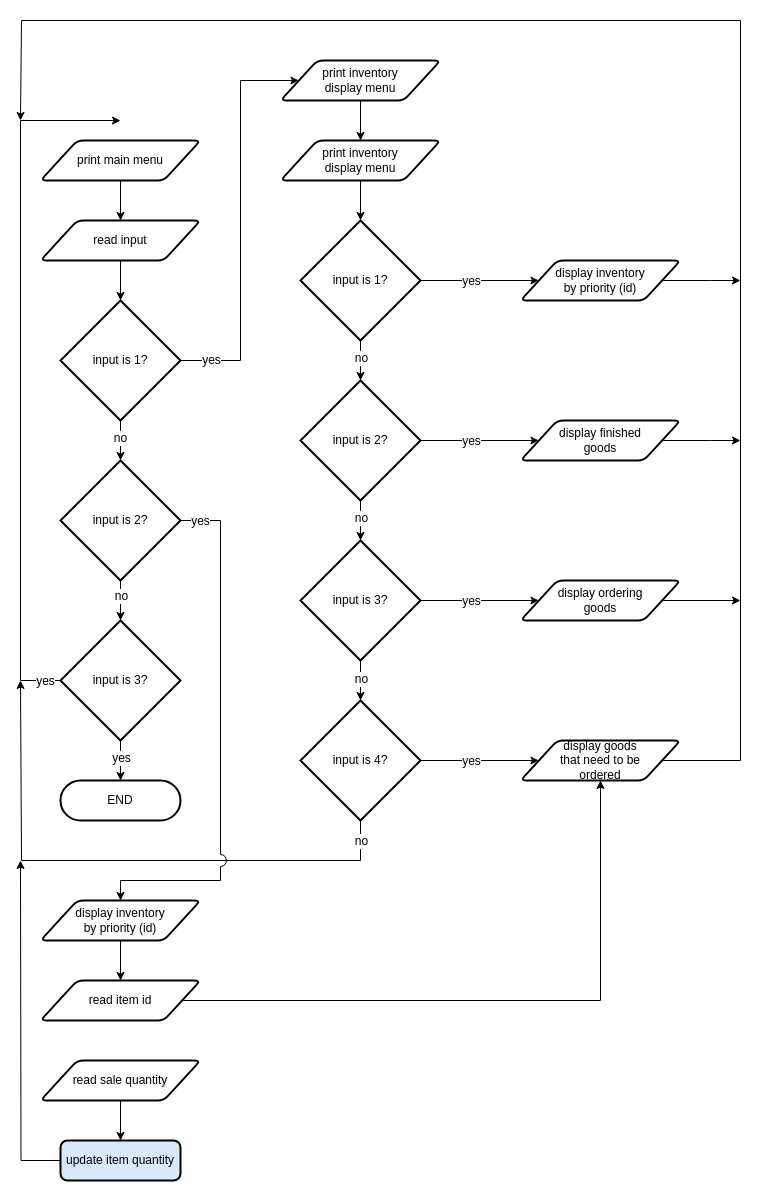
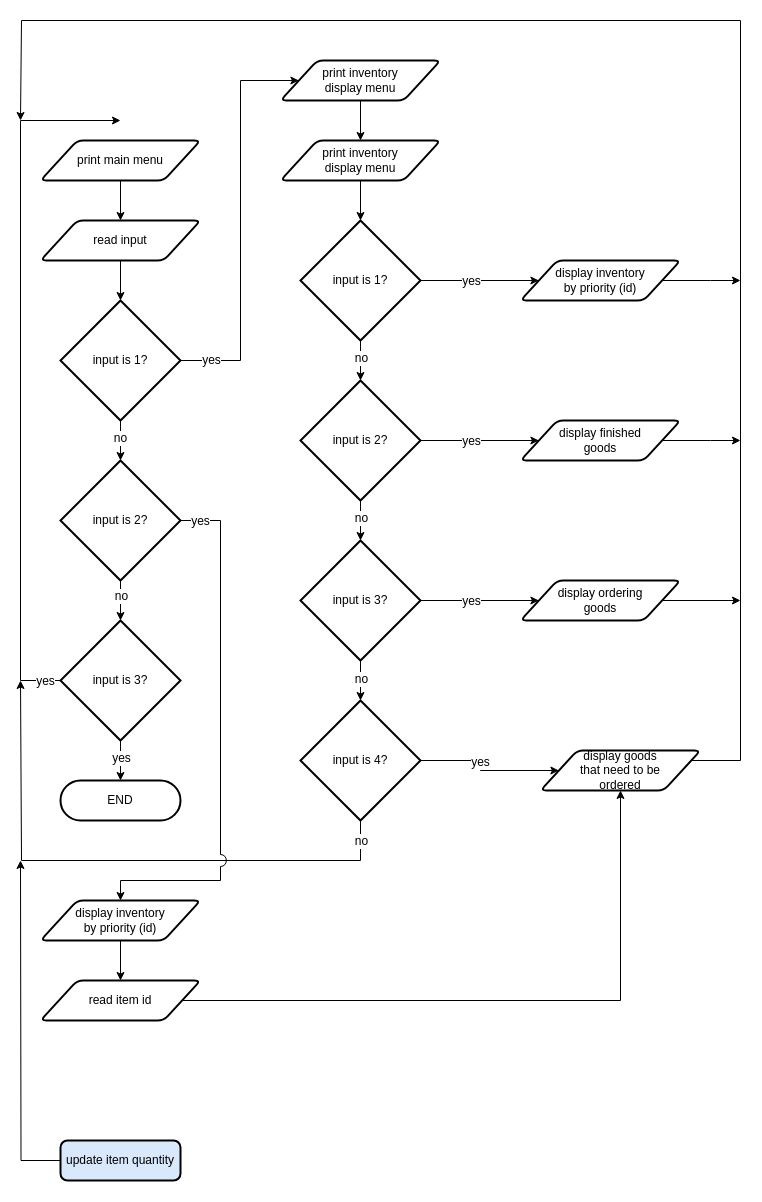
node "display goods that need to be ordered": moved (601, 761) -> (621, 771)
node "read sale quantity": removed
edge "read sale quantity" -> "update item quantity": removed
